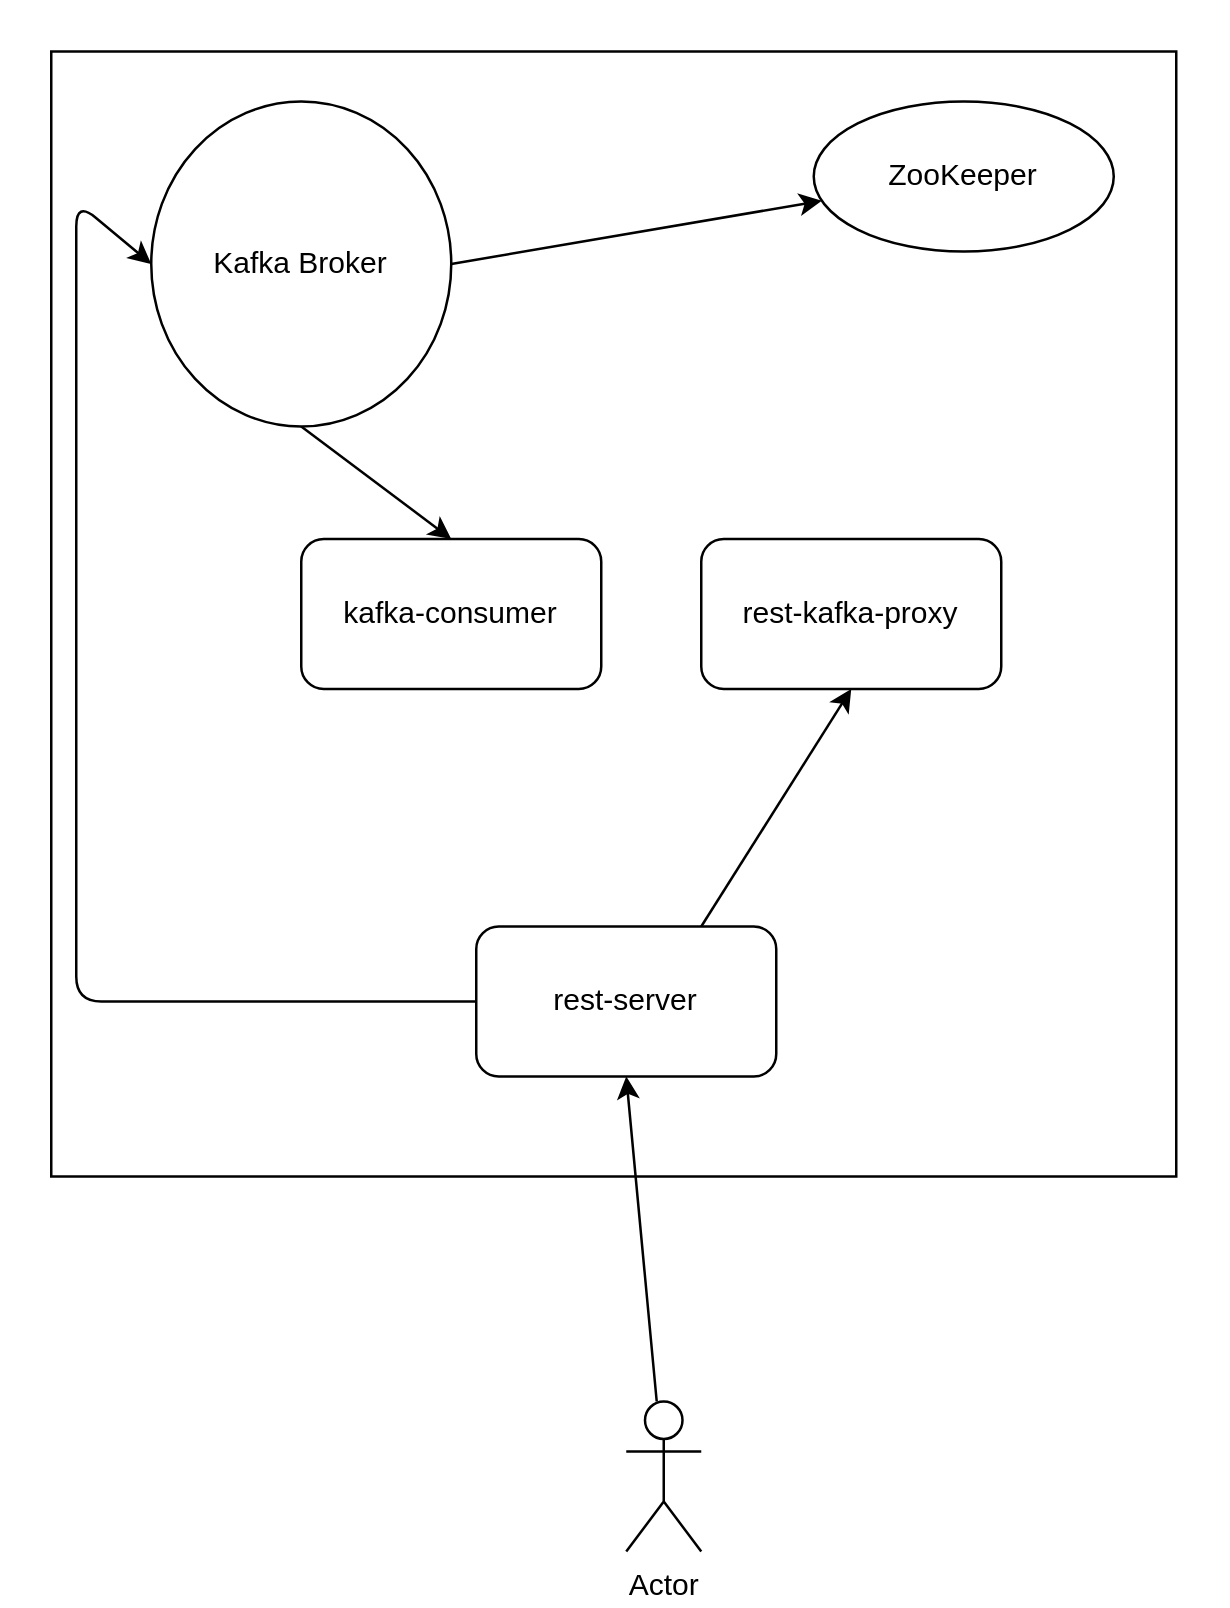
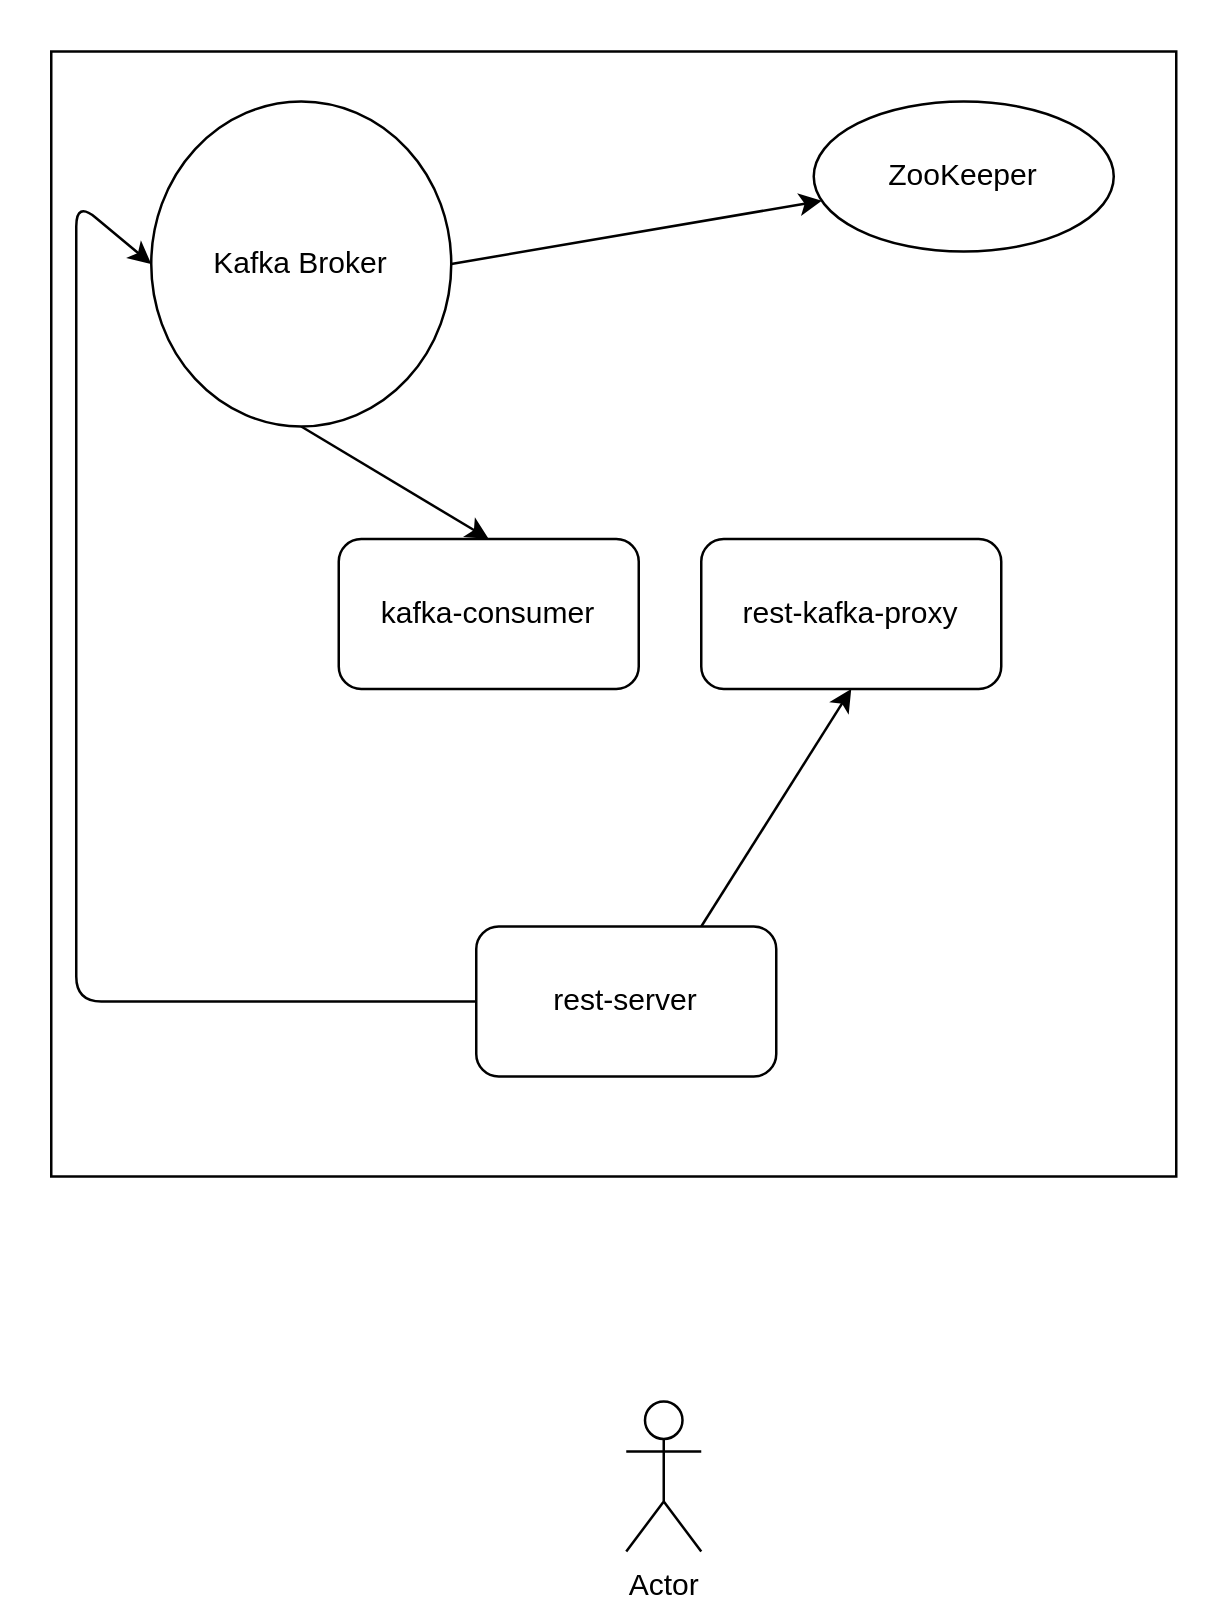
node "kafka-consumer": moved (451, 614) -> (489, 614)
edge "Actor" -> "rest-server": removed
